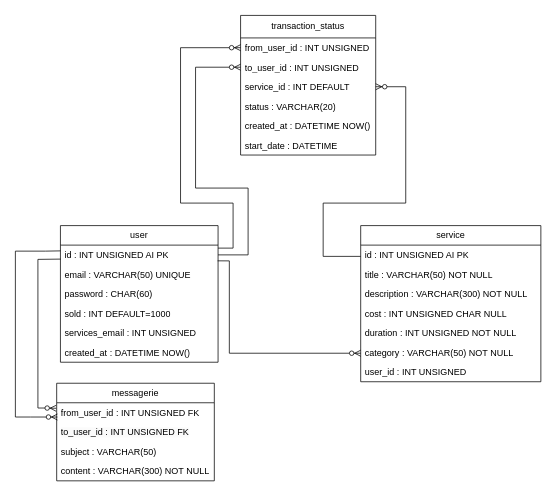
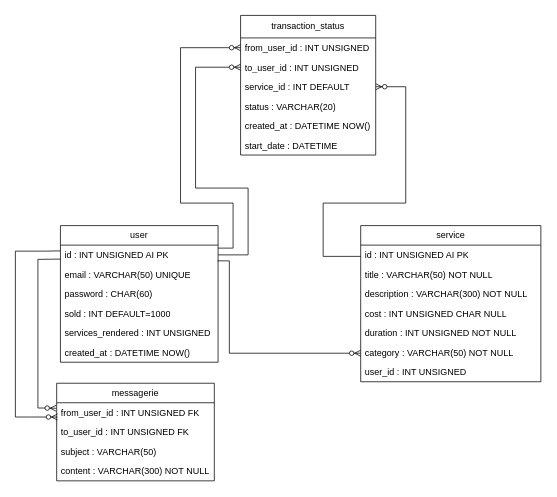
node "services_email : INT UNSIGNED": label "services_email : INT UNSIGNED" -> "services_rendered : INT UNSIGNED"
